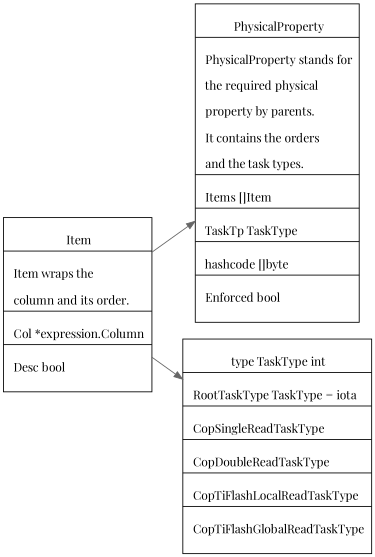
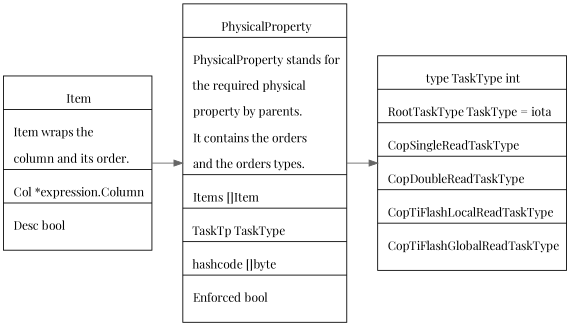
node "PhysicalProperty": text "and the task types." -> "and the orders types."
edge "Item" -> "type TaskType int": now "PhysicalProperty" -> "type TaskType int"
